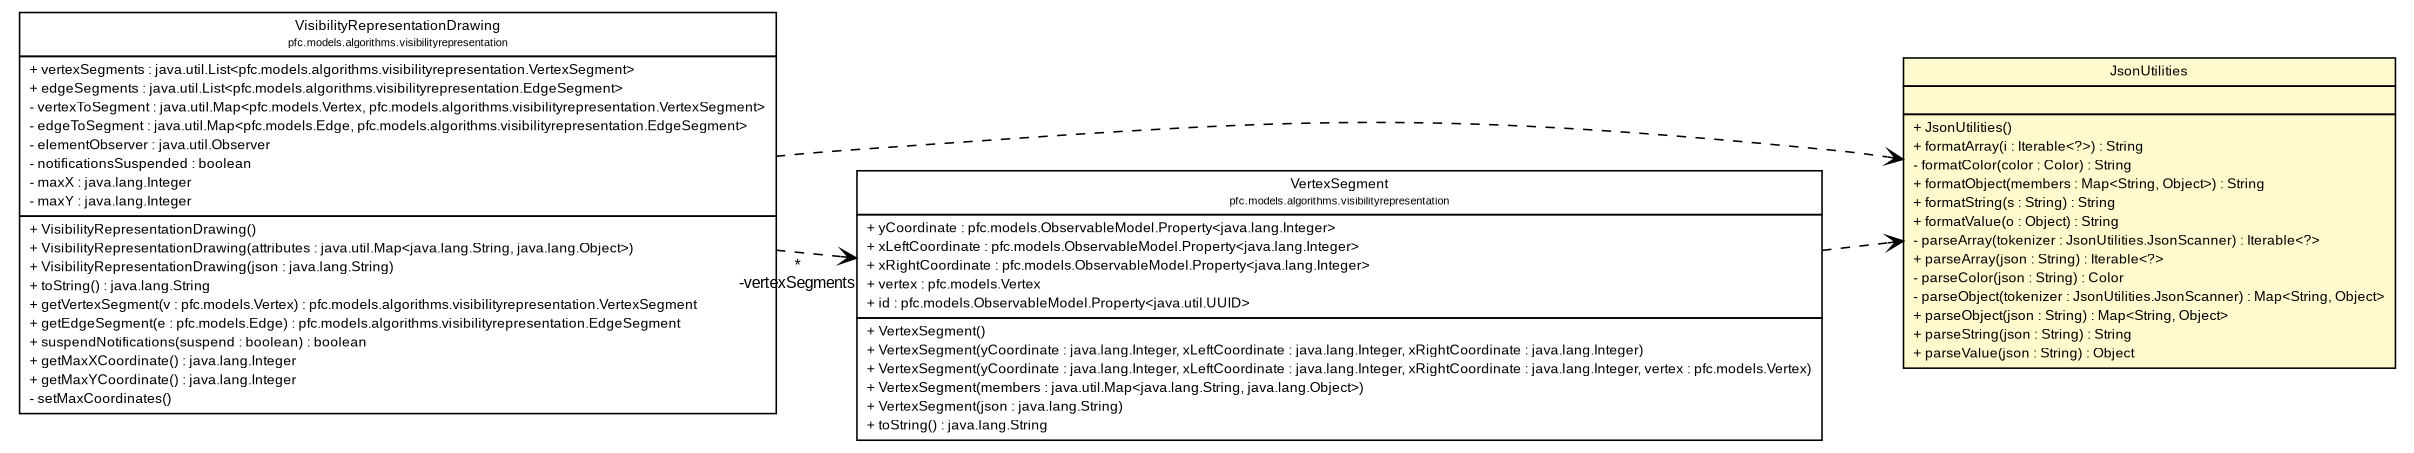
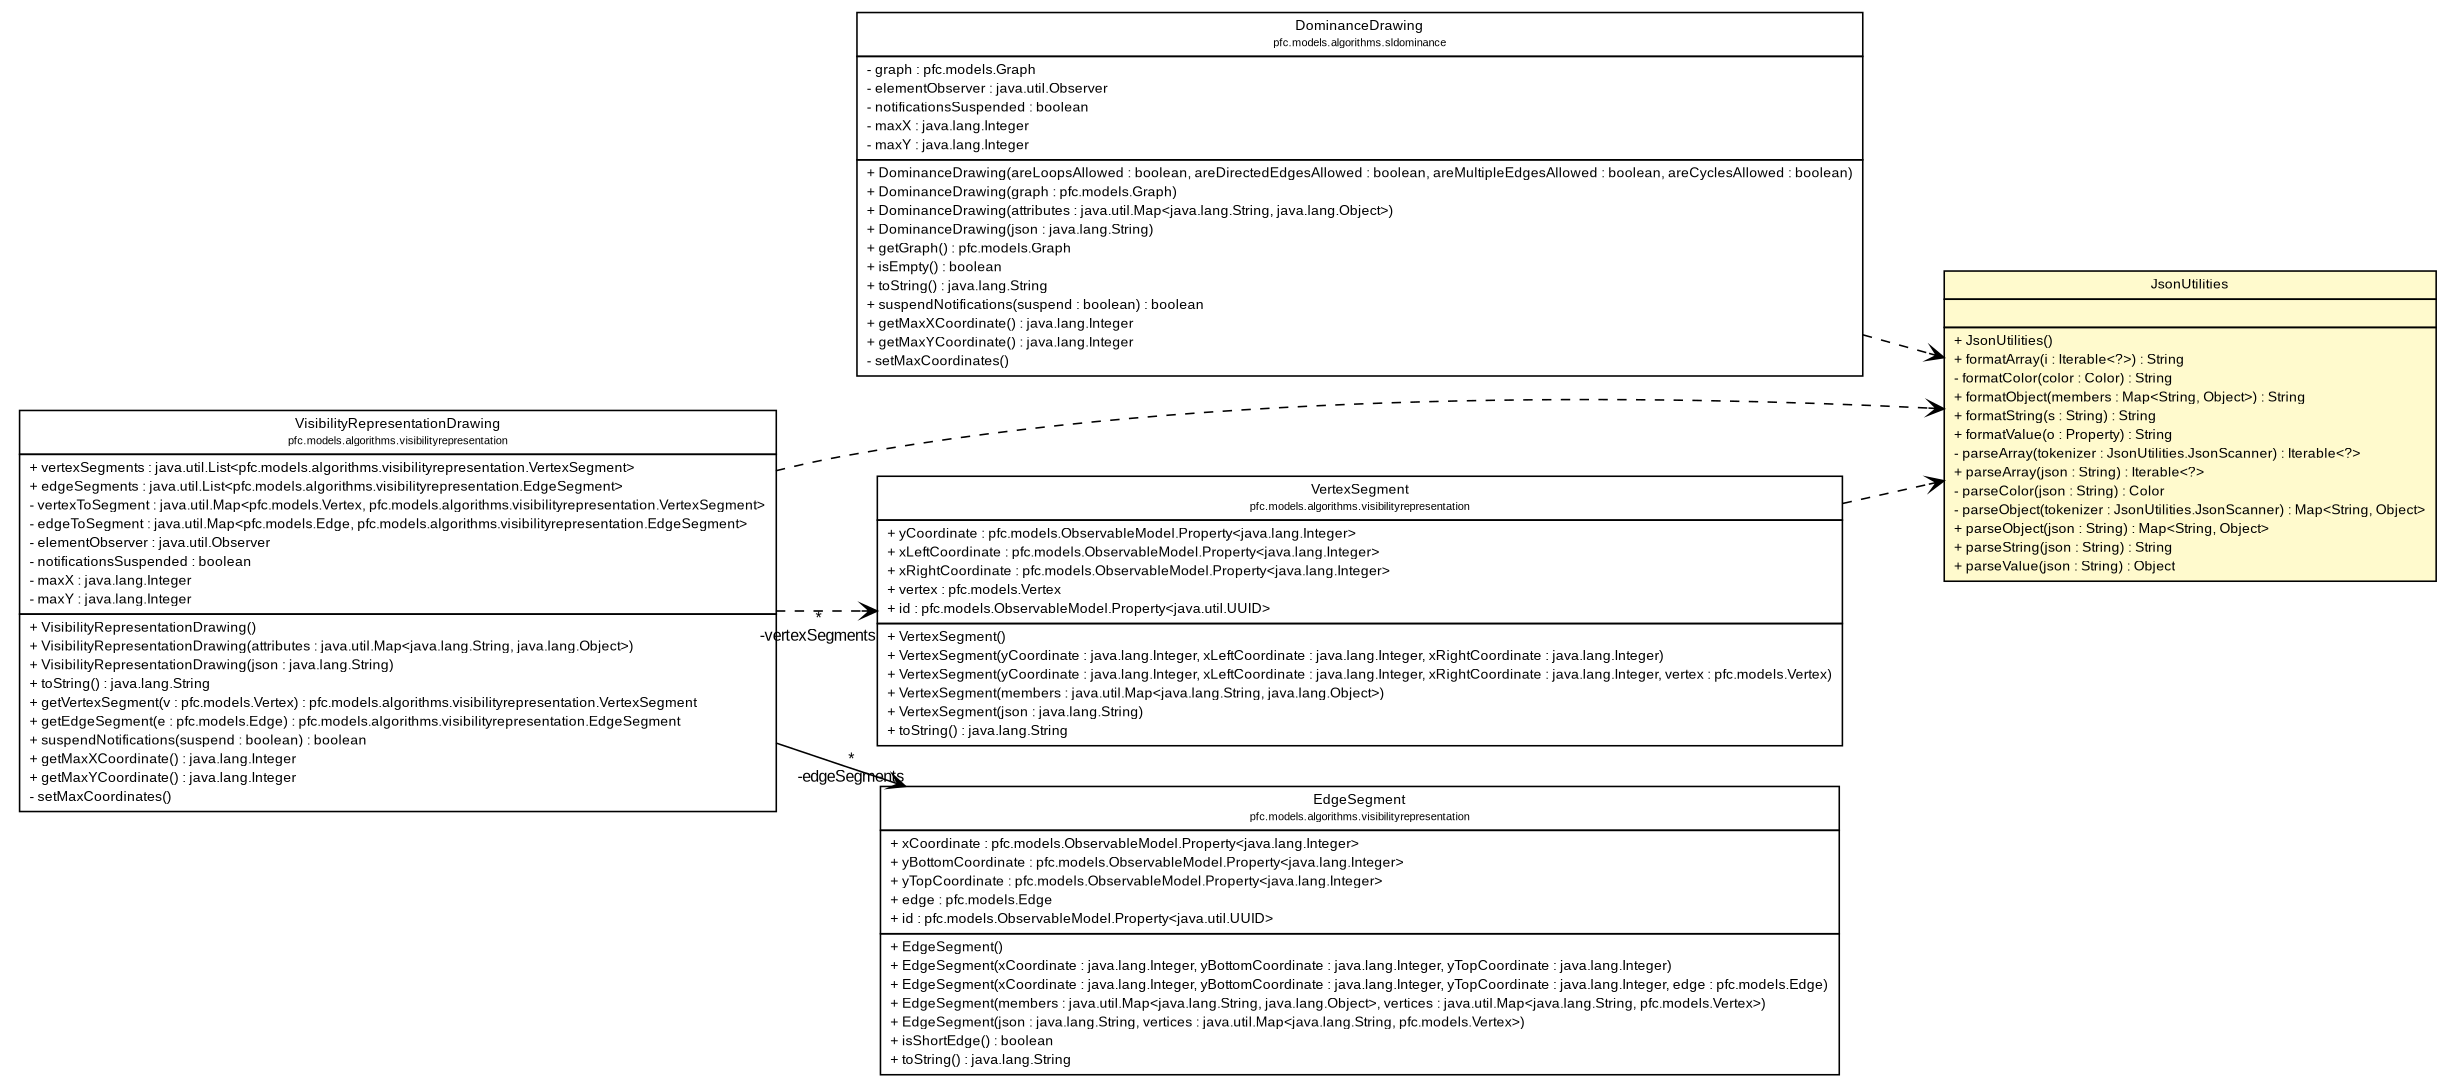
node "DominanceDrawing": added
node "JsonUtilities": text "+ formatValue(o : Object) : String" -> "+ formatValue(o : Property) : String"
node "EdgeSegment": added
